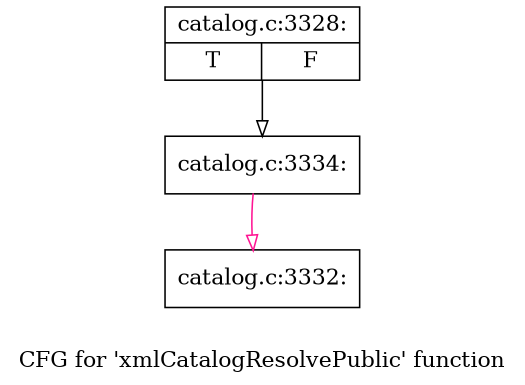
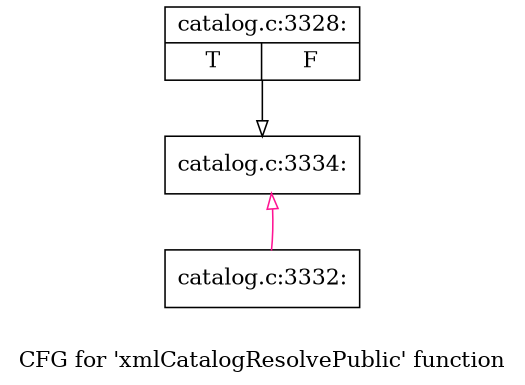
edge "catalog.c:3334:" -> "catalog.c:3332:": reversed
